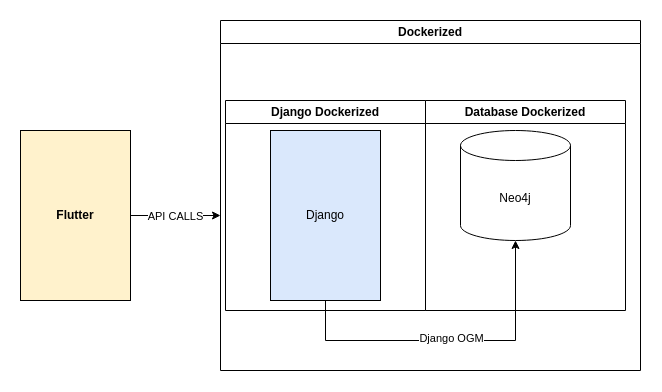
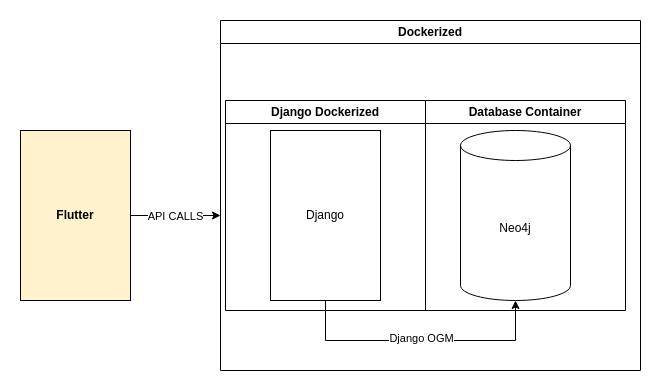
node "Database Dockerized": label "Database Dockerized" -> "Database Container"
node "Neo4j": size 110x110 -> 110x170
node "Django": fillcolor #dae8fc -> #ffffff
